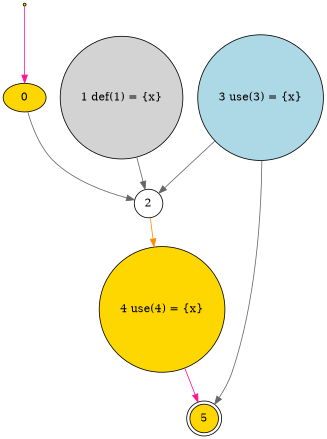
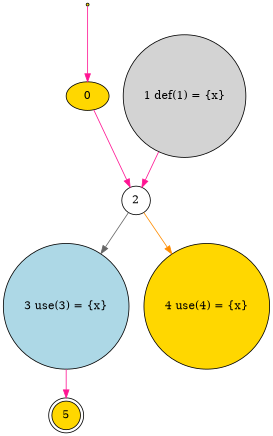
edge "3 use(3) = {x}" -> "2": reversed
edge "1 def(1) = {x}" -> "2": color gray40 -> deeppink
edge "0" -> "2": color gray40 -> deeppink
edge "3 use(3) = {x}" -> "5": color gray40 -> deeppink
edge "4 use(4) = {x}" -> "5": removed
